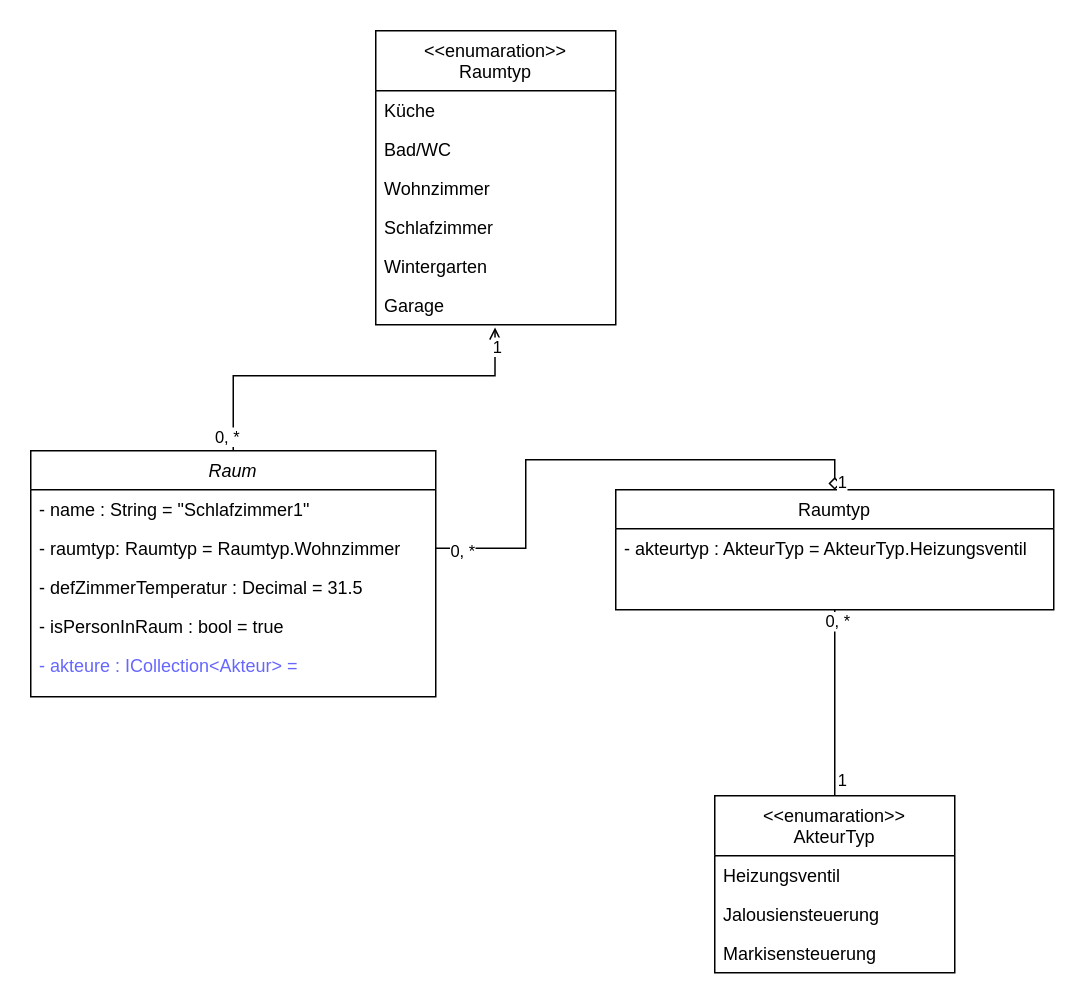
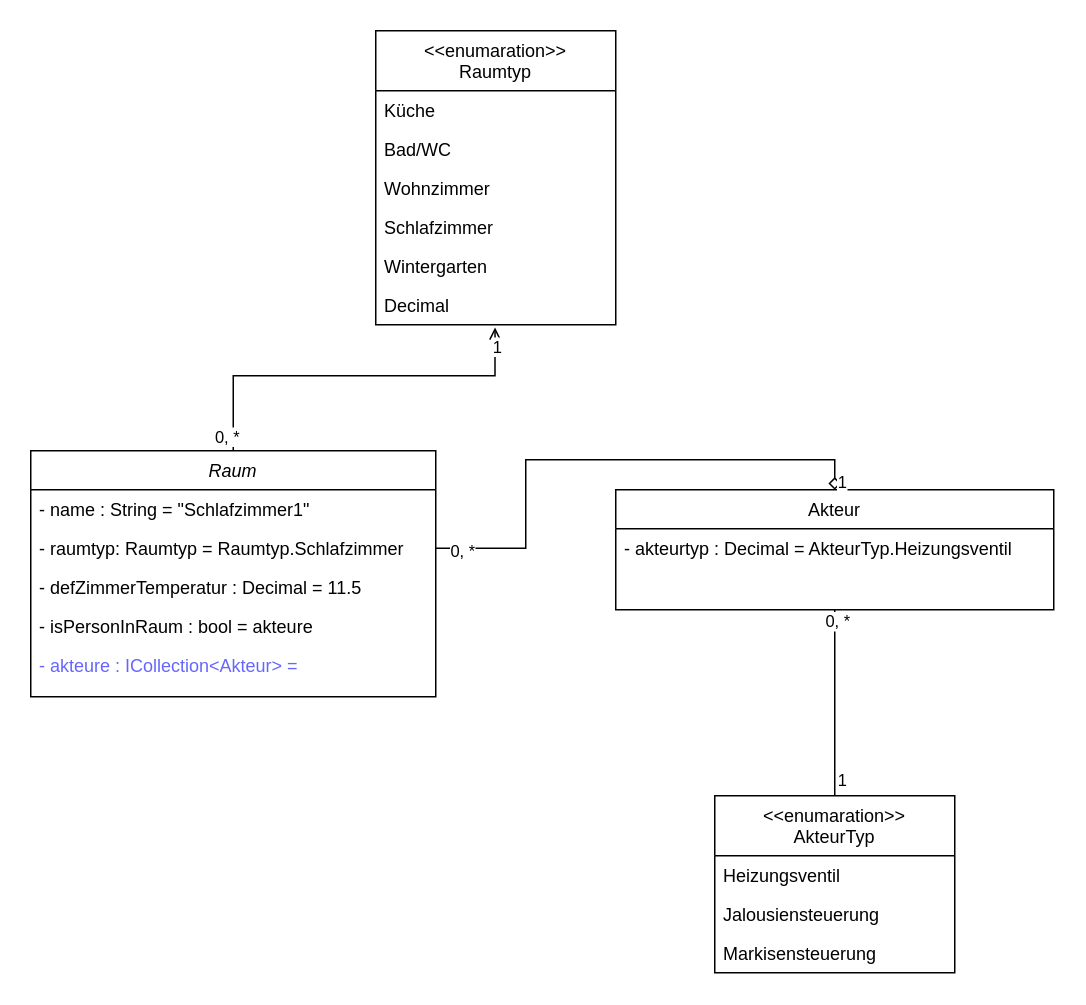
node "Garage": label "Garage" -> "Decimal"
node "Raumtyp": label "Raumtyp" -> "Akteur"
node "- raumtyp: Raumtyp = Raumtyp.Wohnzimmer": label "- raumtyp: Raumtyp = Raumtyp.Wohnzimmer" -> "- raumtyp: Raumtyp = Raumtyp.Schlafzimmer"
node "- akteurtyp : AkteurTyp = AkteurTyp.Heizungsventil": label "- akteurtyp : AkteurTyp = AkteurTyp.Heizungsventil" -> "- akteurtyp : Decimal = AkteurTyp.Heizungsventil"
node "- defZimmerTemperatur : Decimal = 31.5": label "- defZimmerTemperatur : Decimal = 31.5" -> "- defZimmerTemperatur : Decimal = 11.5"
node "- isPersonInRaum : bool = true": label "- isPersonInRaum : bool = true" -> "- isPersonInRaum : bool = akteure"
